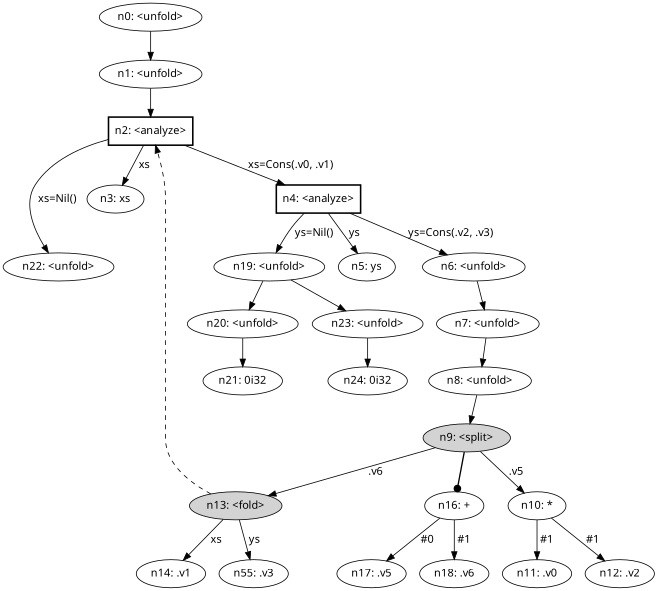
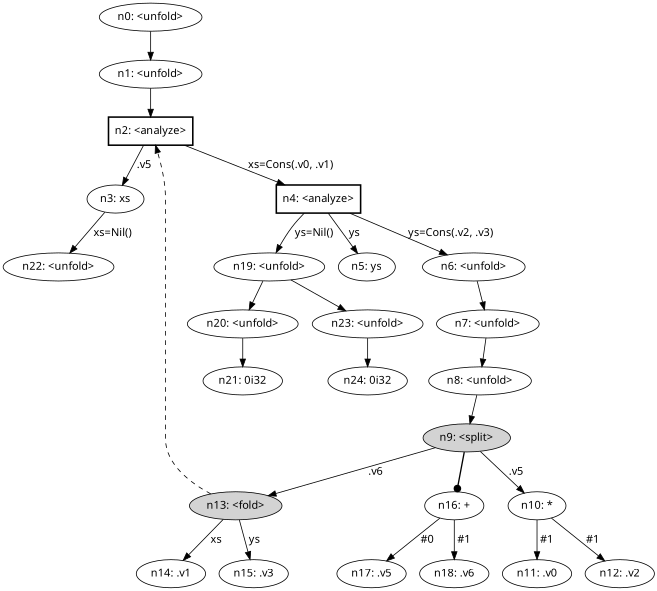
edge "n2: <analyze>" -> "n3: xs": label " xs " -> " .v5 "
edge "n2: <analyze>" -> "n22: <unfold>": now "n3: xs" -> "n22: <unfold>"
node "n55: .v3": label "n55: .v3" -> "n15: .v3"
